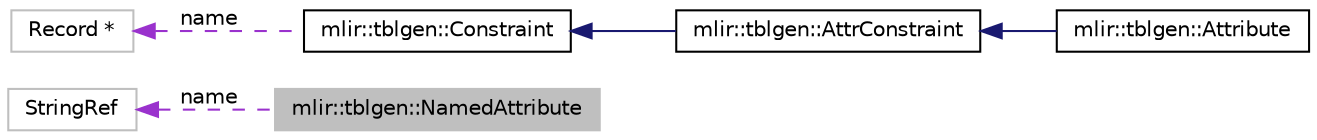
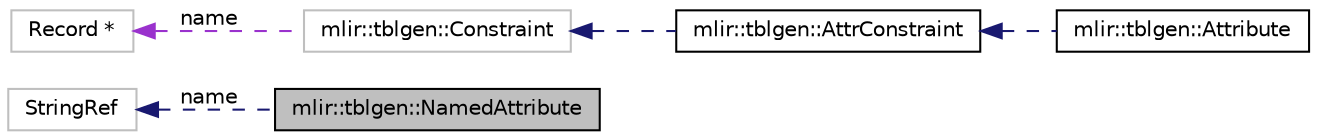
node "mlir::tblgen::Constraint": color black -> grey75
edge "mlir::tblgen::AttrConstraint" -> "mlir::tblgen::Constraint": style solid -> dashed
edge "mlir::tblgen::Attribute" -> "mlir::tblgen::AttrConstraint": style solid -> dashed
edge "mlir::tblgen::NamedAttribute" -> "StringRef": color darkorchid3 -> midnightblue
node "mlir::tblgen::NamedAttribute": color grey75 -> black
